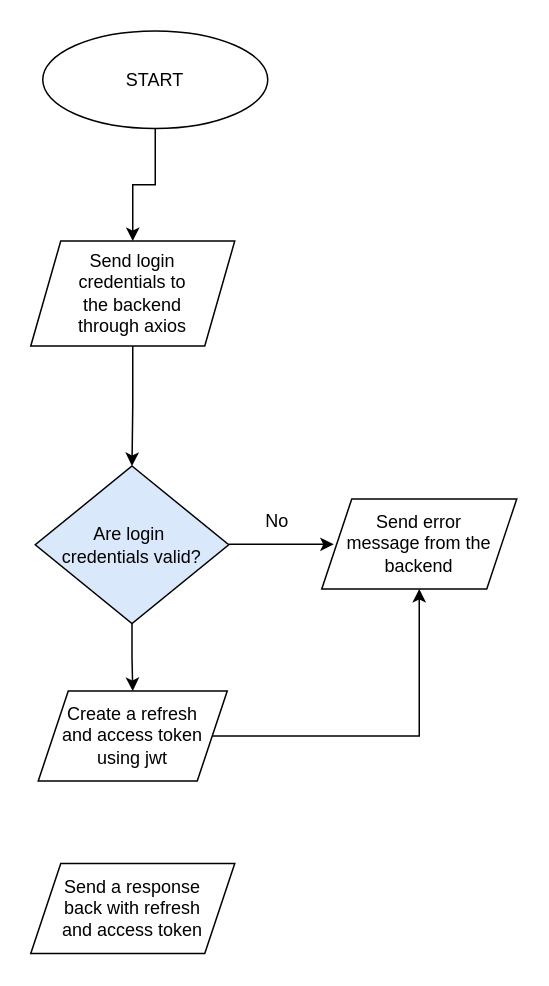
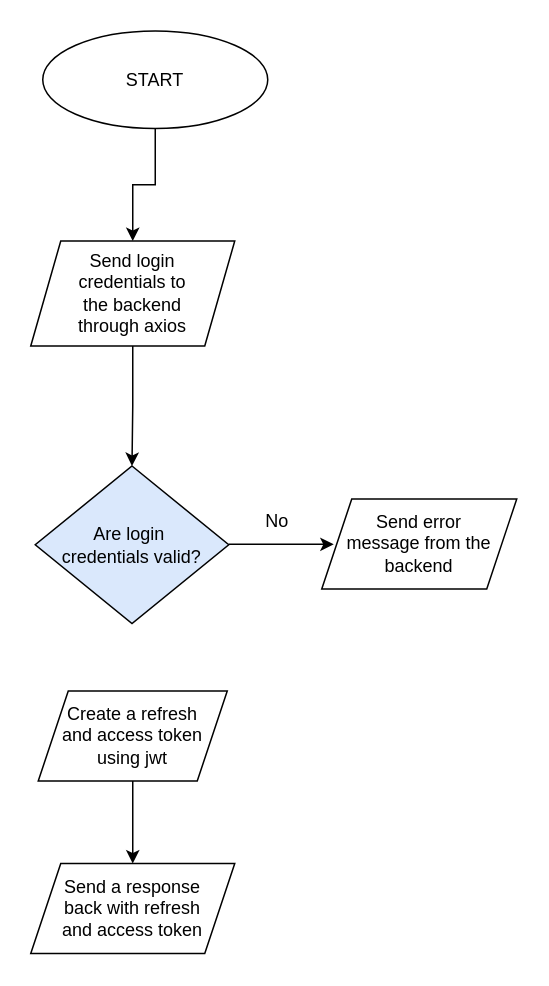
edge "Are login credentials valid?" -> "Create a refresh and access token using jwt": removed
edge "Create a refresh and access token using jwt" -> "Send error message from the backend": now "Create a refresh and access token using jwt" -> "Send a response back with refresh and access token"
